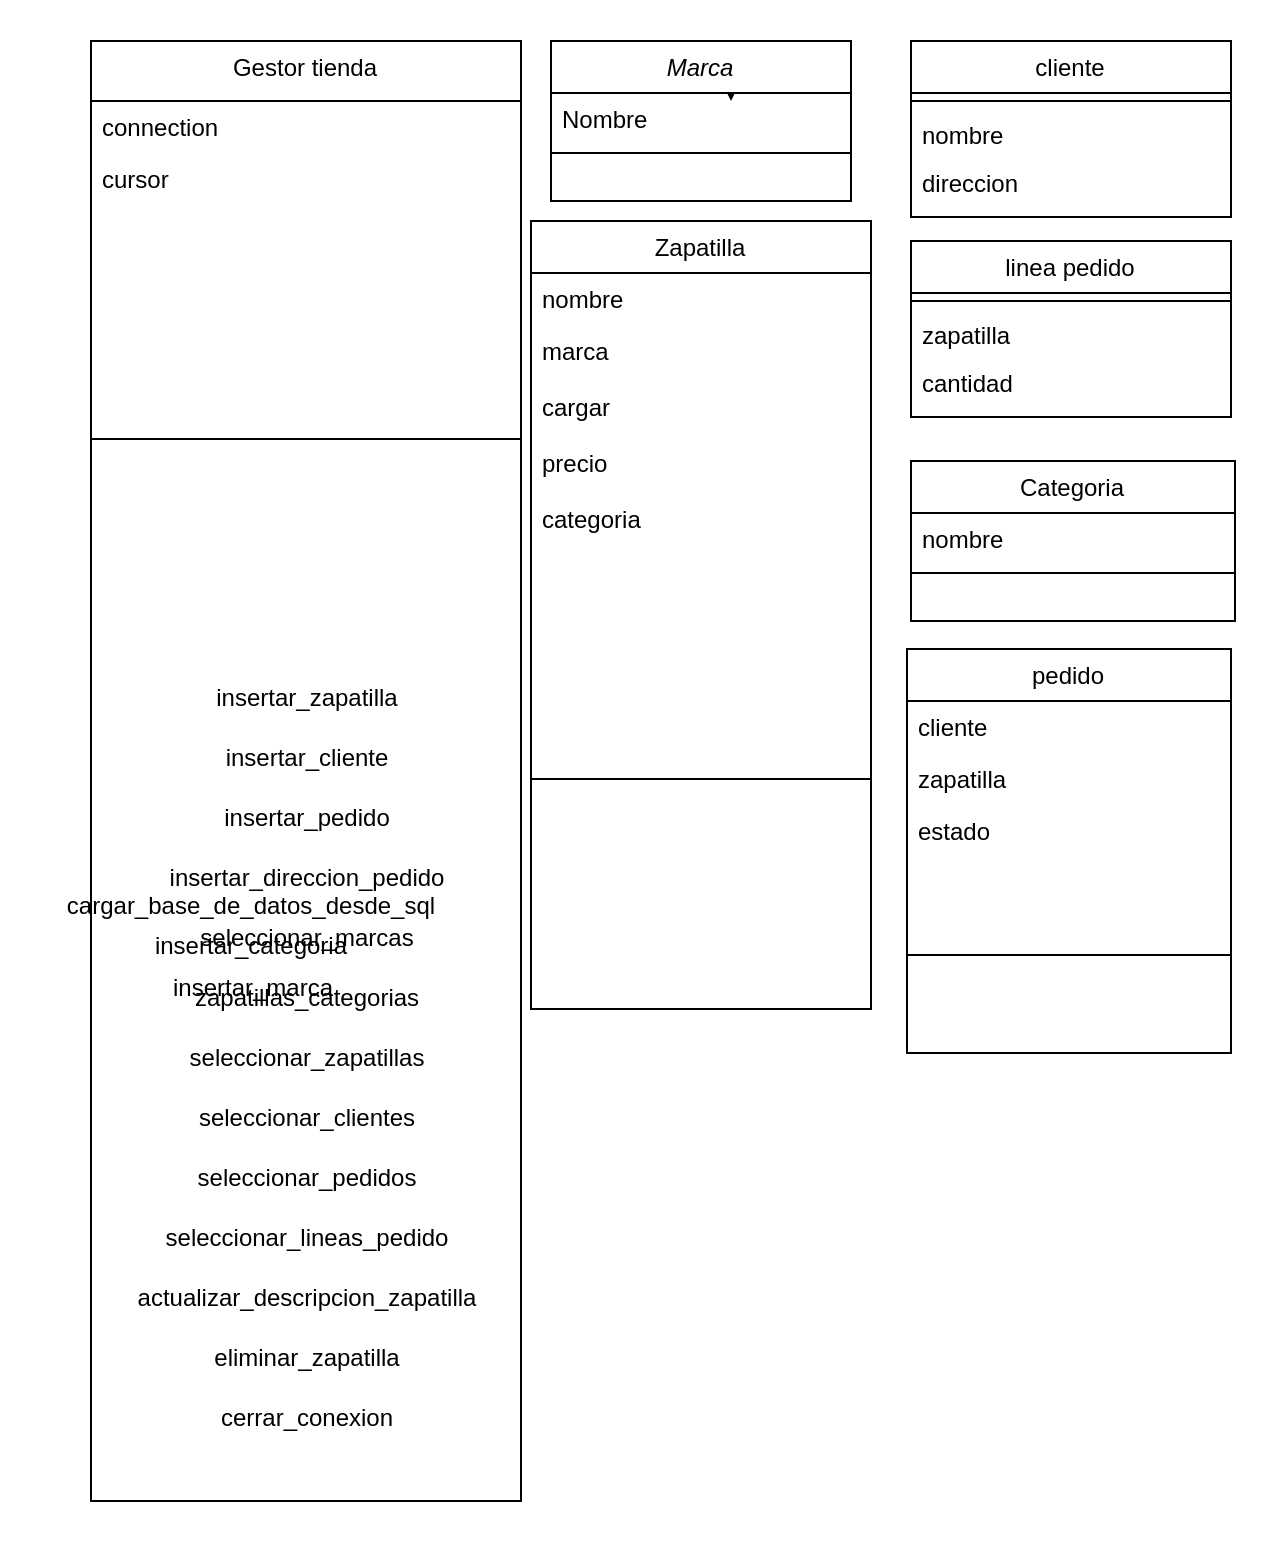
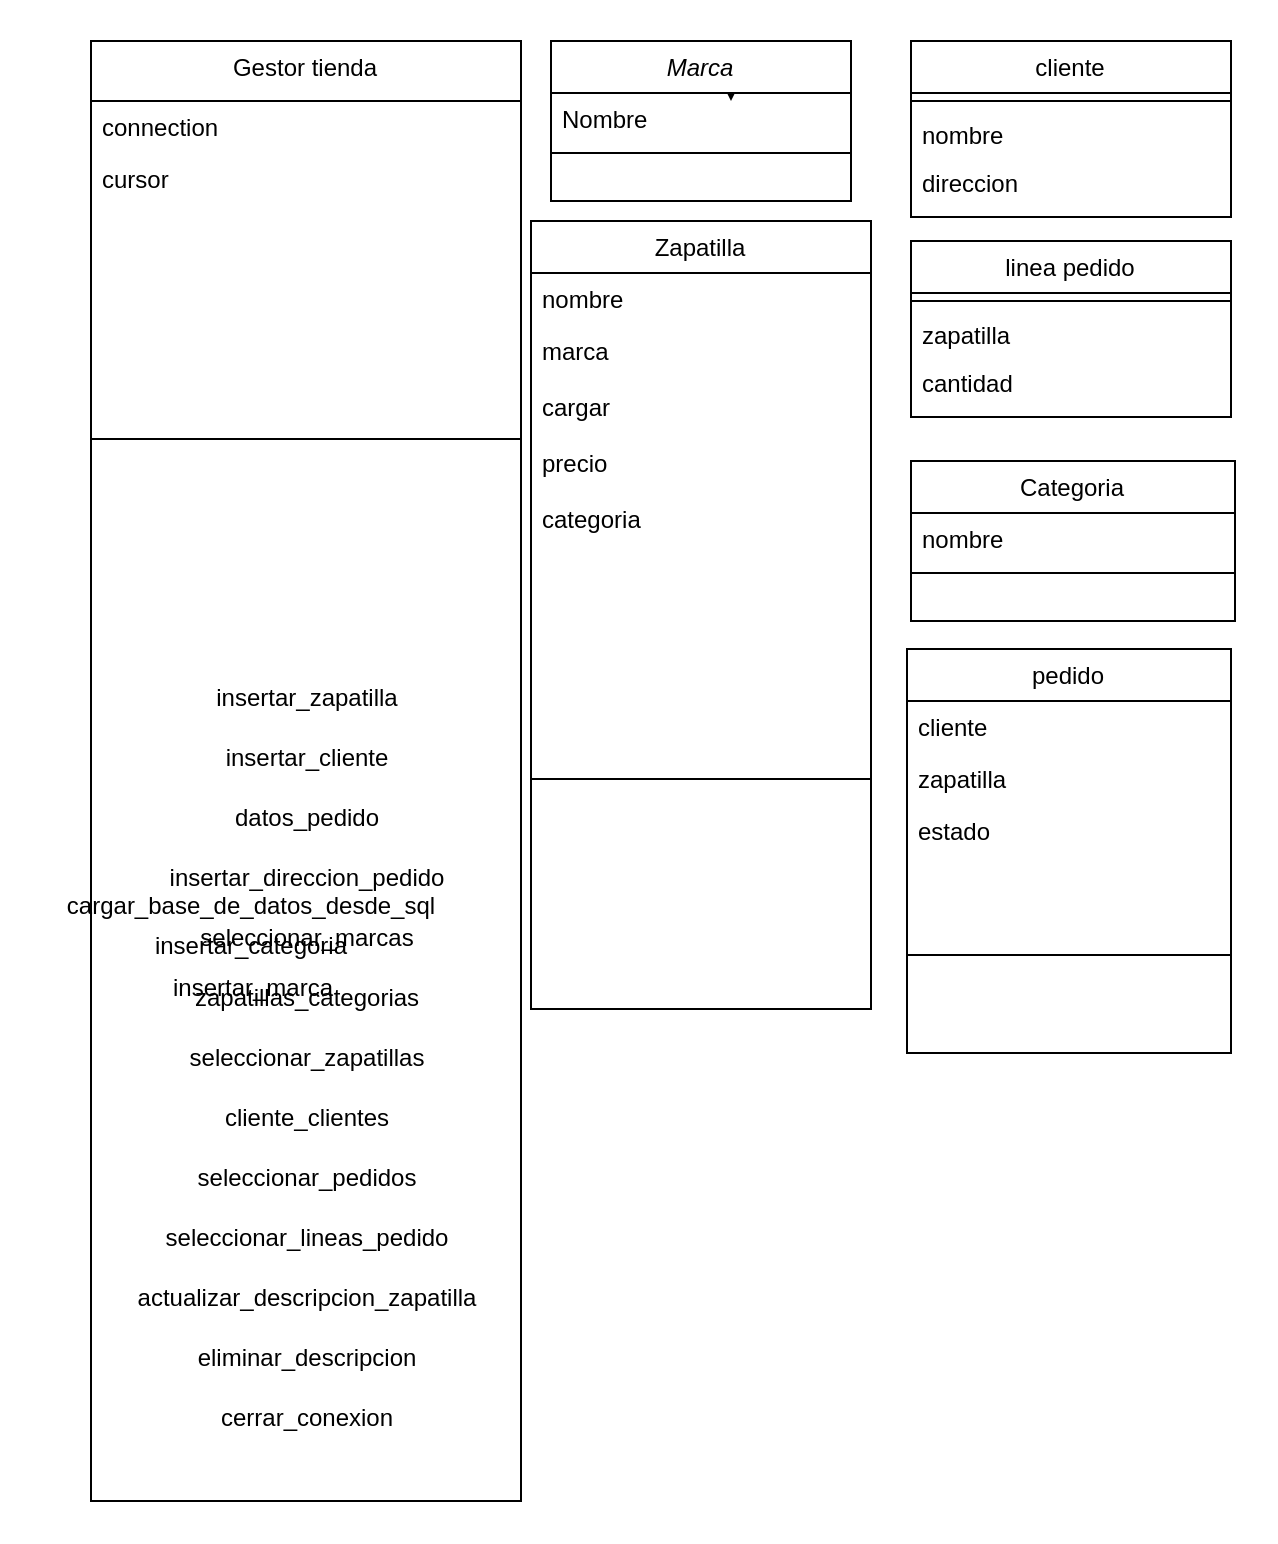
node "insertar_pedido": label "insertar_pedido" -> "datos_pedido"
node "seleccionar_clientes": label "seleccionar_clientes" -> "cliente_clientes"
node "eliminar_zapatilla": label "eliminar_zapatilla" -> "eliminar_descripcion"
